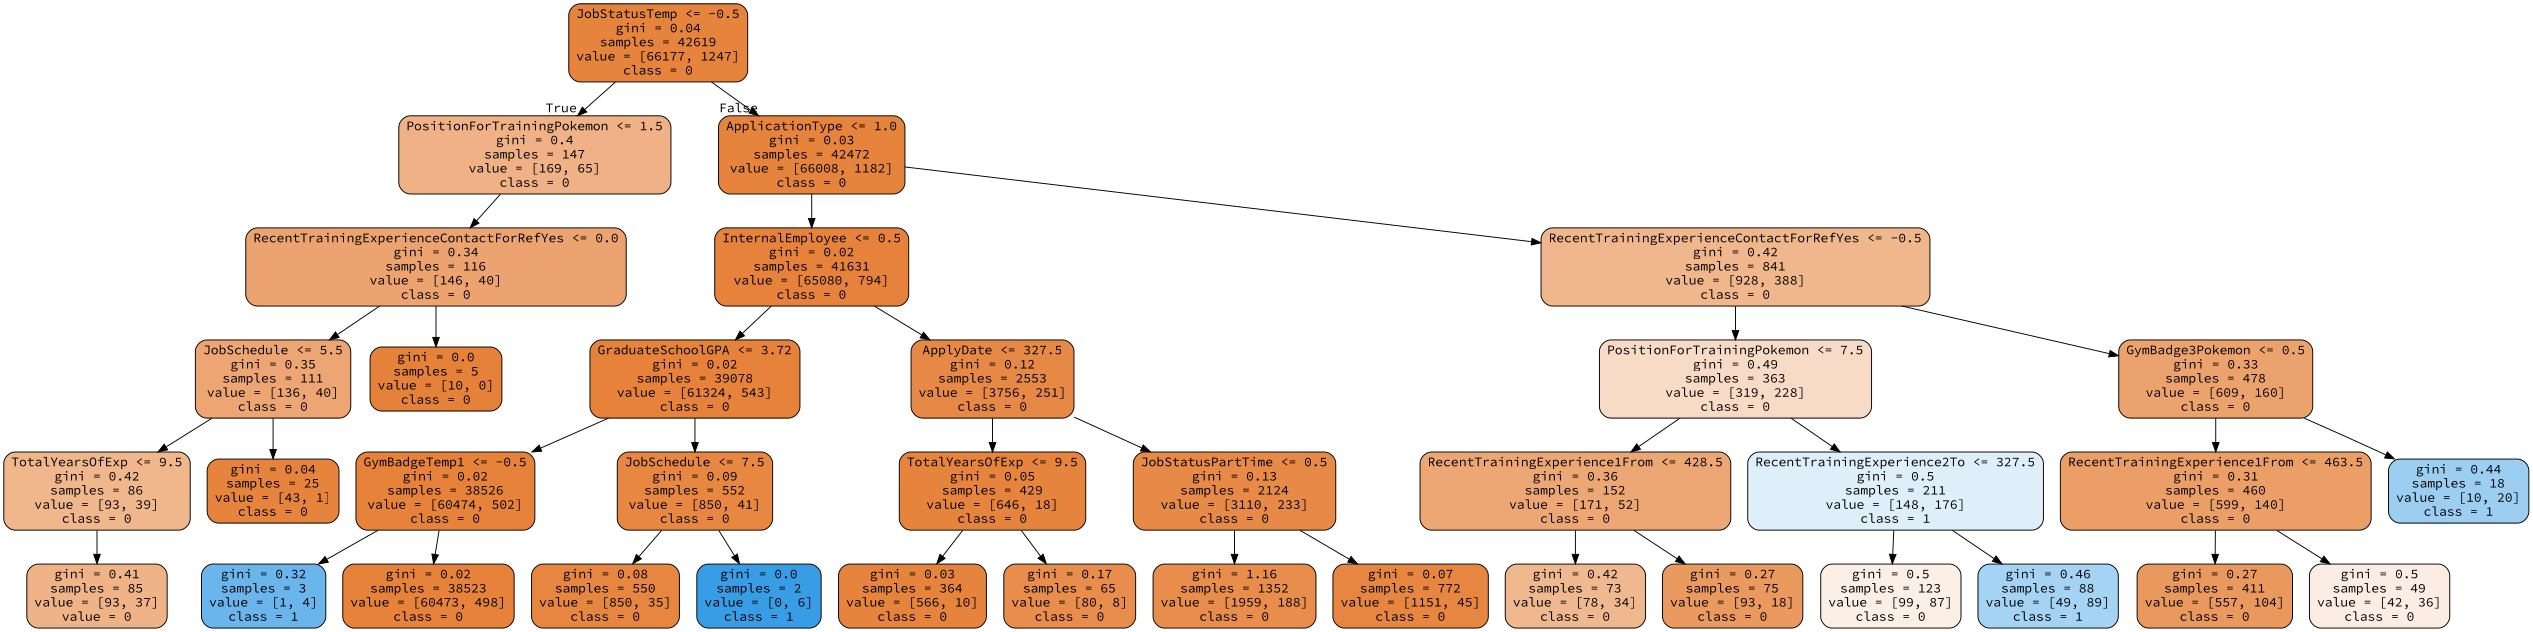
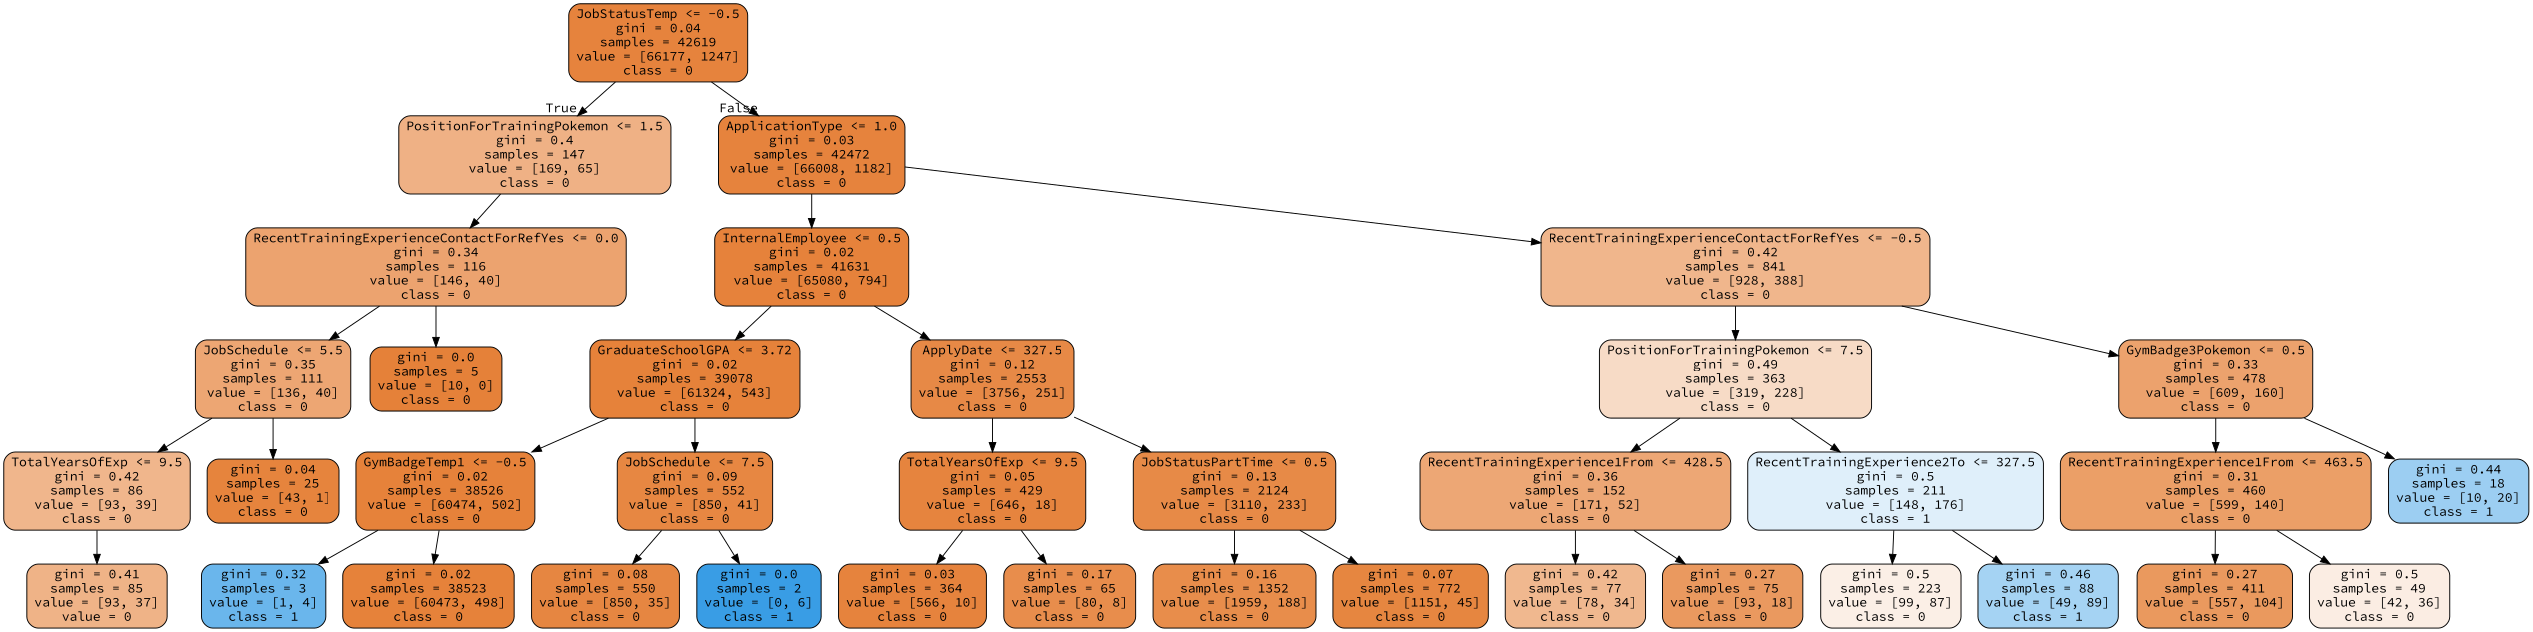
node "gini = 1.16 samples = 1352 value = [1959, 188] class = 0": label "gini = 1.16 samples = 1352 value = [1959, 188] class = 0" -> "gini = 0.16 samples = 1352 value = [1959, 188] class = 0"
node "gini = 0.42 samples = 73 value = [78, 34] class = 0": label "gini = 0.42 samples = 73 value = [78, 34] class = 0" -> "gini = 0.42 samples = 77 value = [78, 34] class = 0"
node "gini = 0.5 samples = 123 value = [99, 87] class = 0": label "gini = 0.5 samples = 123 value = [99, 87] class = 0" -> "gini = 0.5 samples = 223 value = [99, 87] class = 0"
